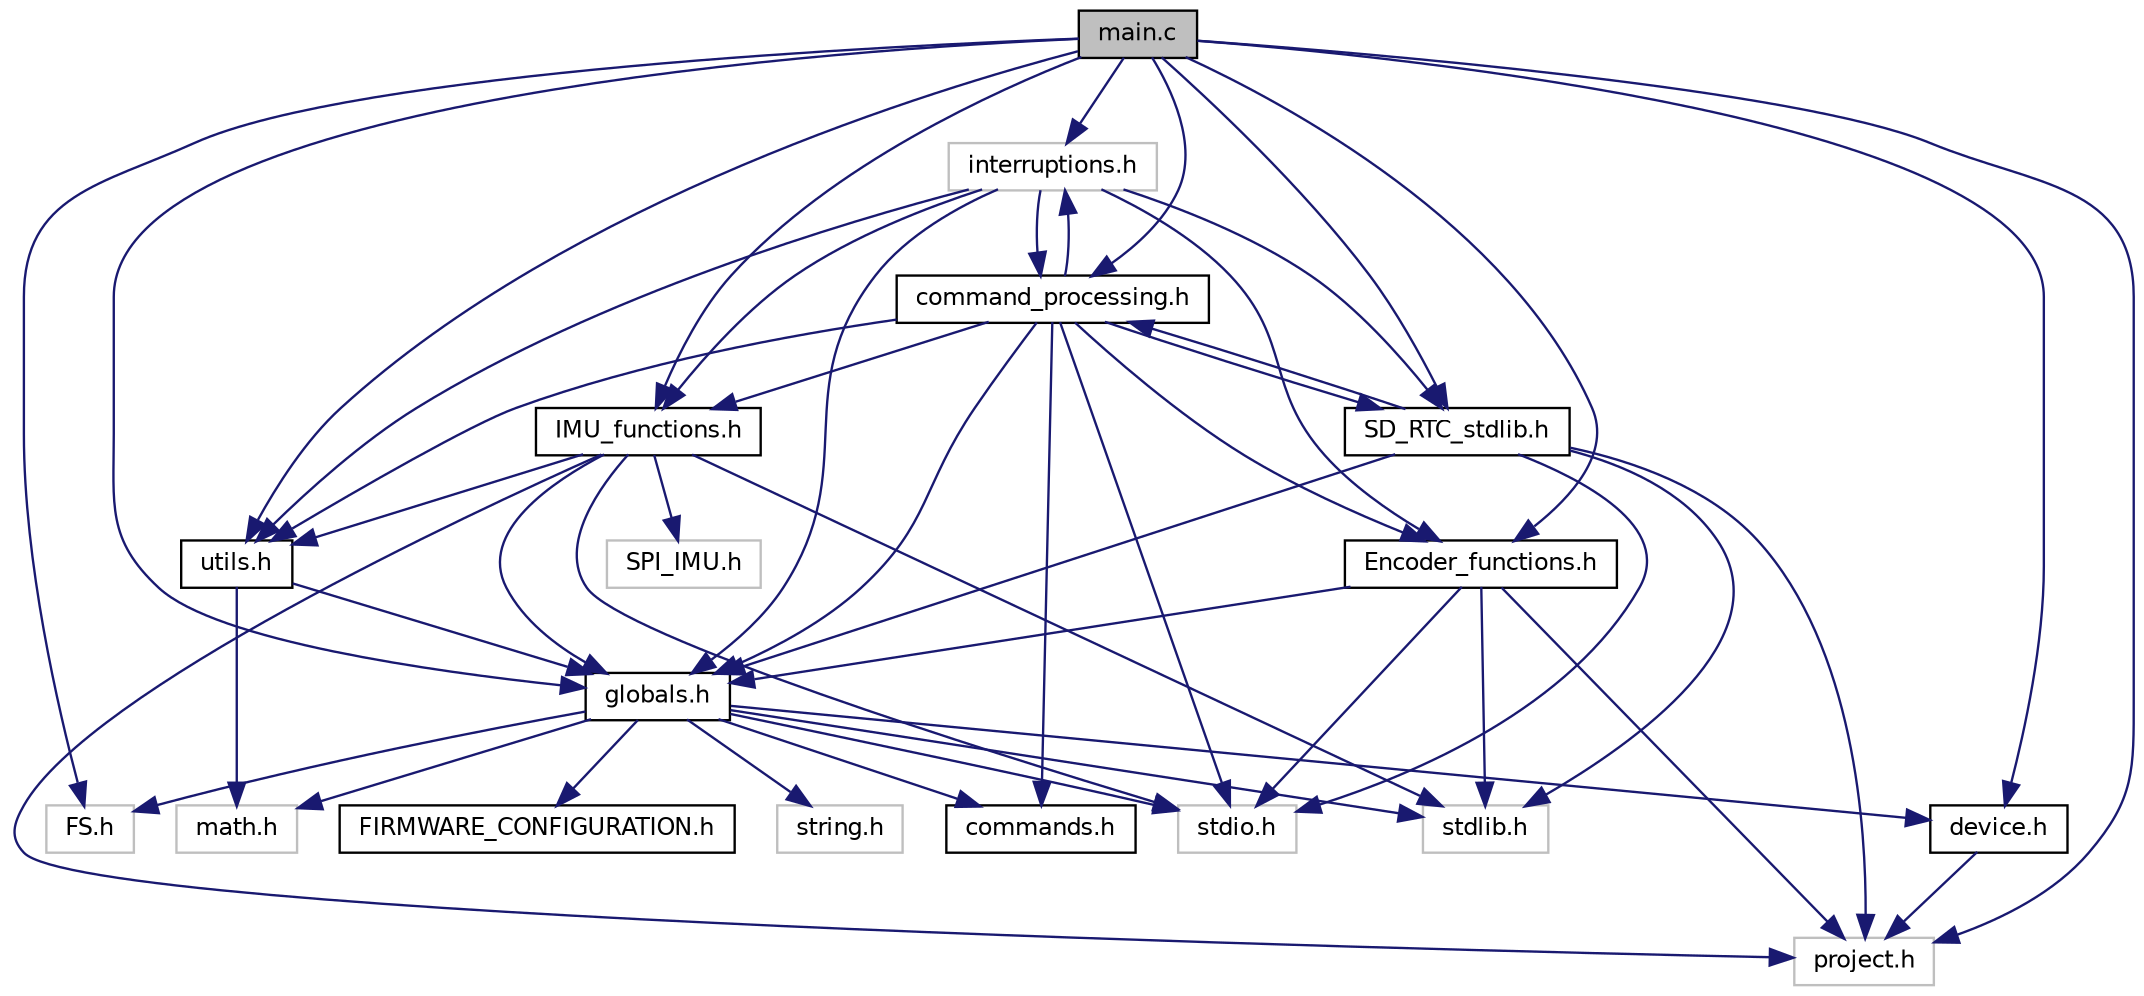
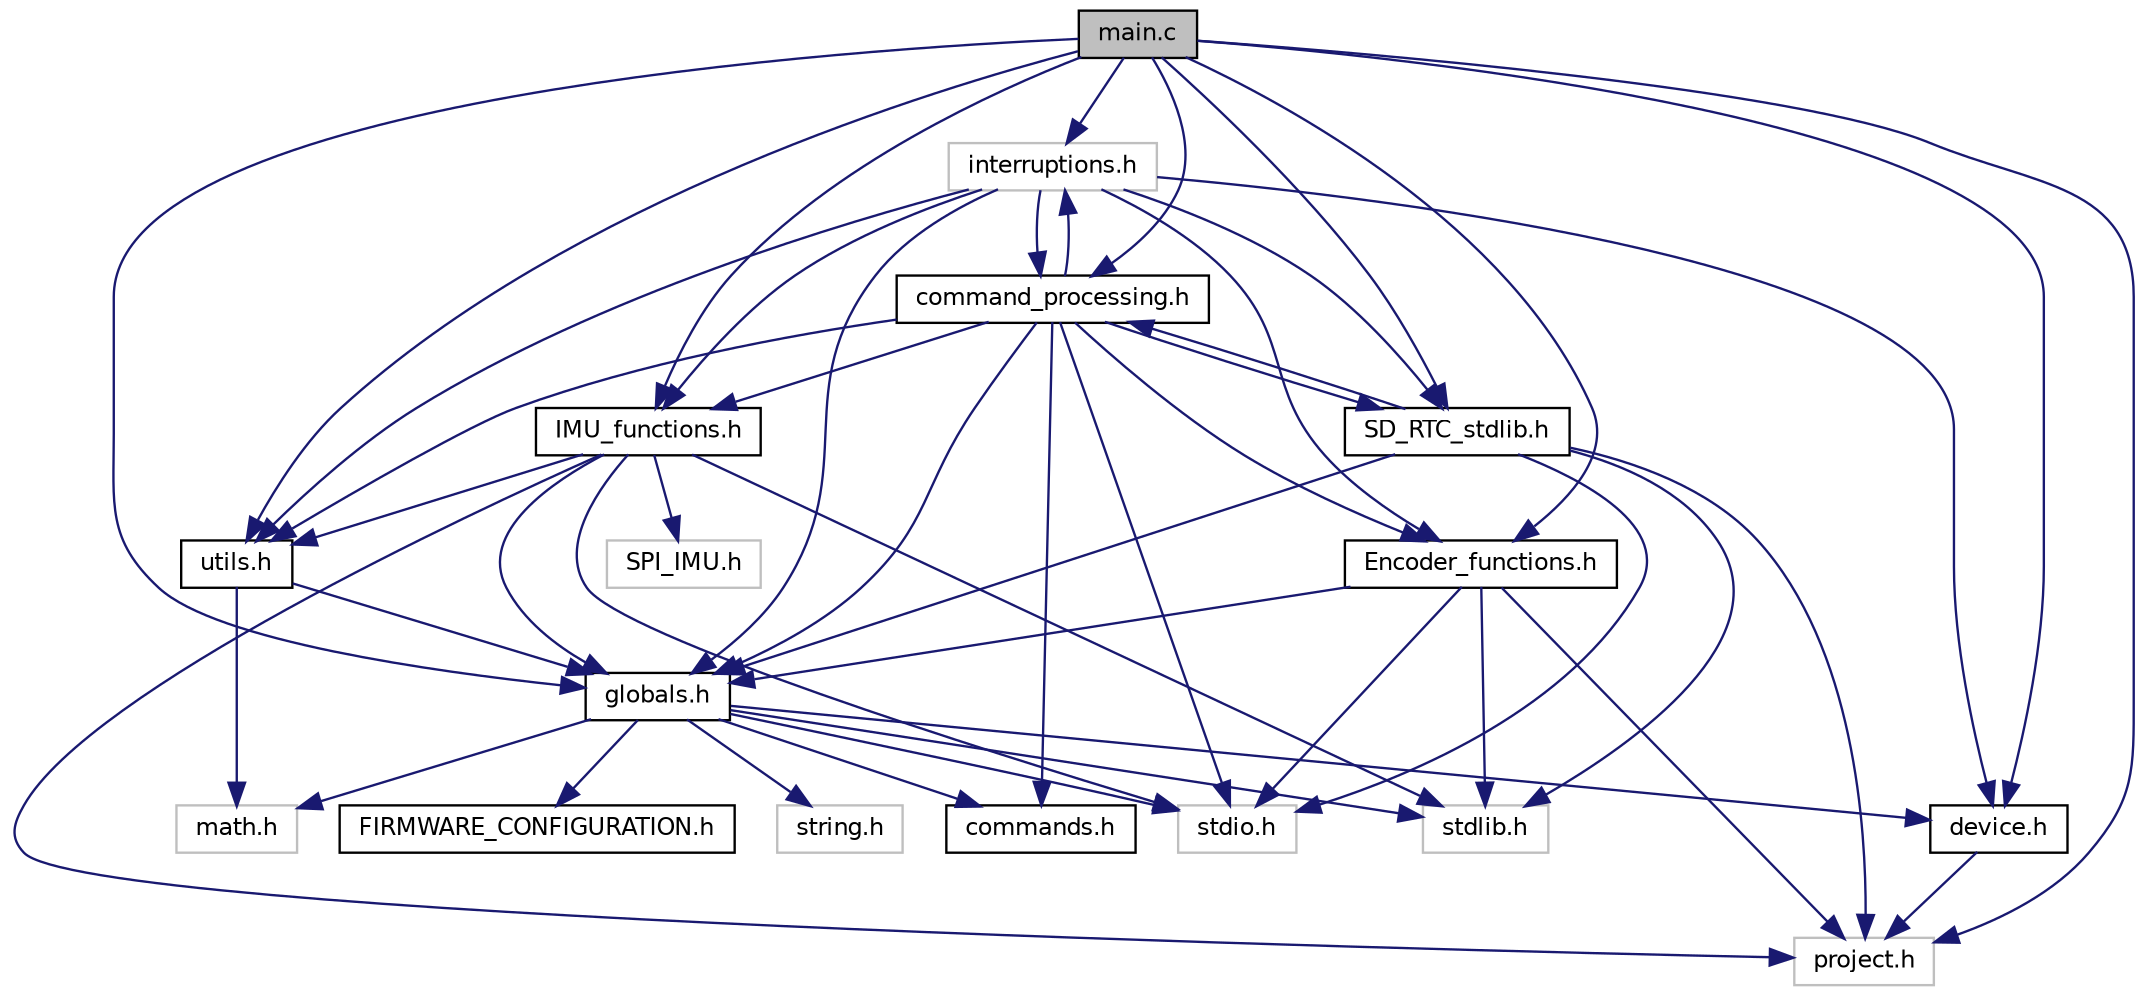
edge "interruptions.h" -> "device.h": added
node "FS.h": removed
